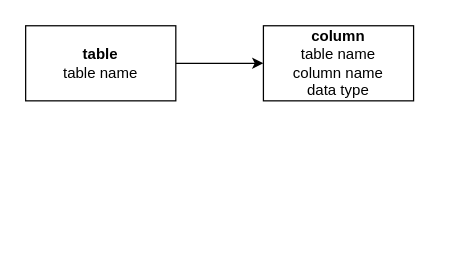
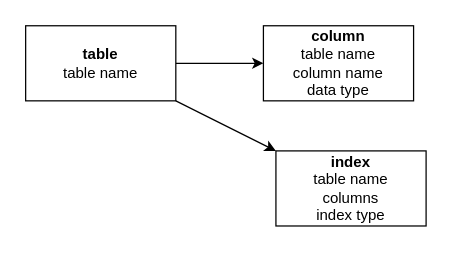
edge "table table name" -> "index table name columns index type": added
node "index table name columns index type": added
